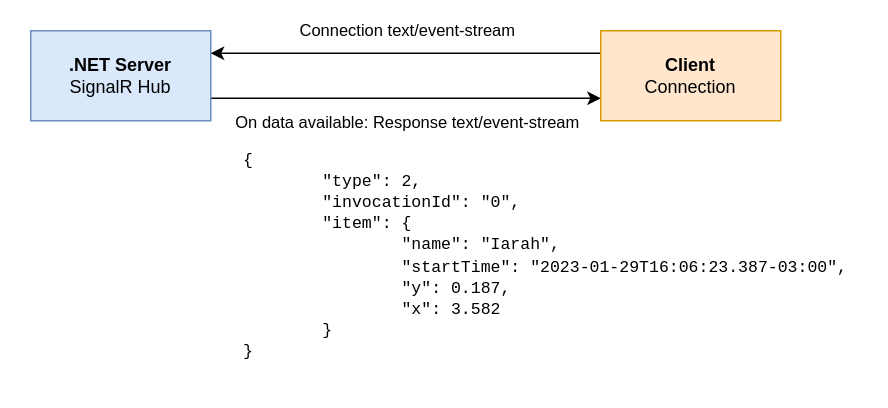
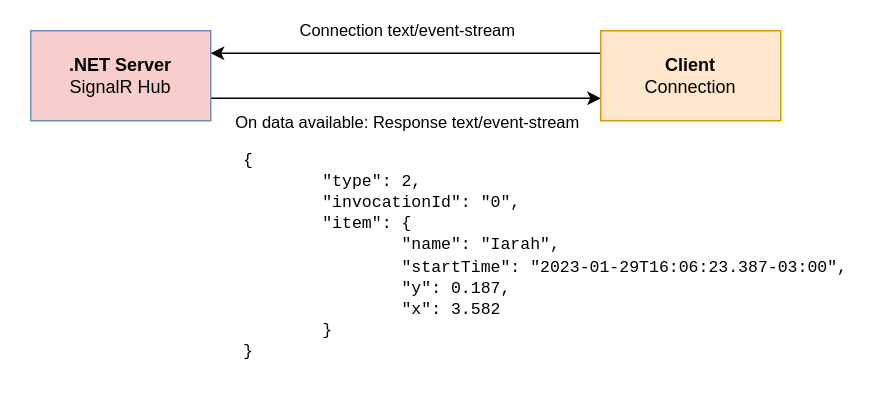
node ".NET Server SignalR Hub": fillcolor #dae8fc -> #f8cecc
